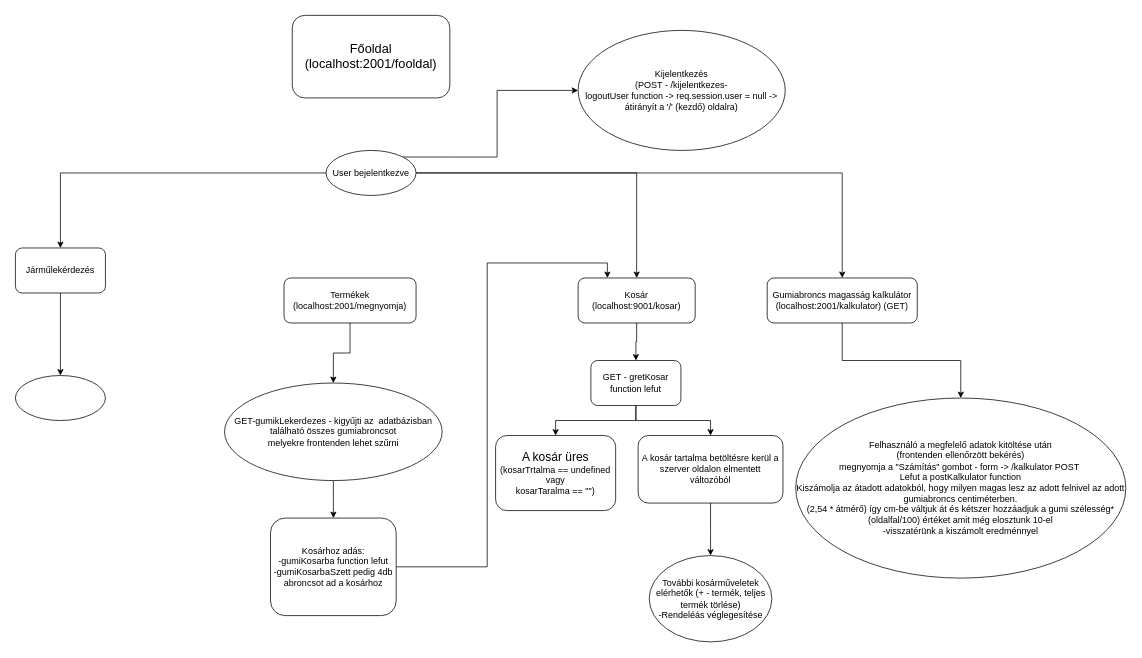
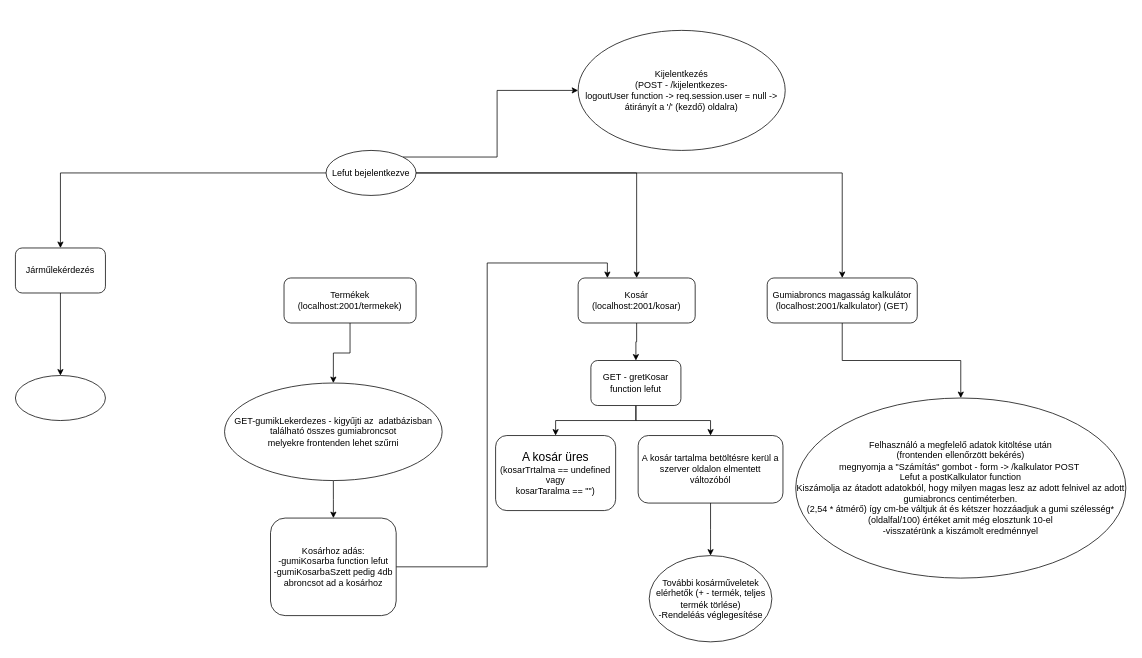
node "Főoldal (localhost:2001/fooldal)": removed
node "User bejelentkezve": label "User bejelentkezve" -> "Lefut bejelentkezve"
node "Termékek (localhost:2001/megnyomja)": label "Termékek (localhost:2001/megnyomja)" -> "Termékek (localhost:2001/termekek)"
node "Kosár (localhost:9001/kosar)": label "Kosár (localhost:9001/kosar)" -> "Kosár (localhost:2001/kosar)"
